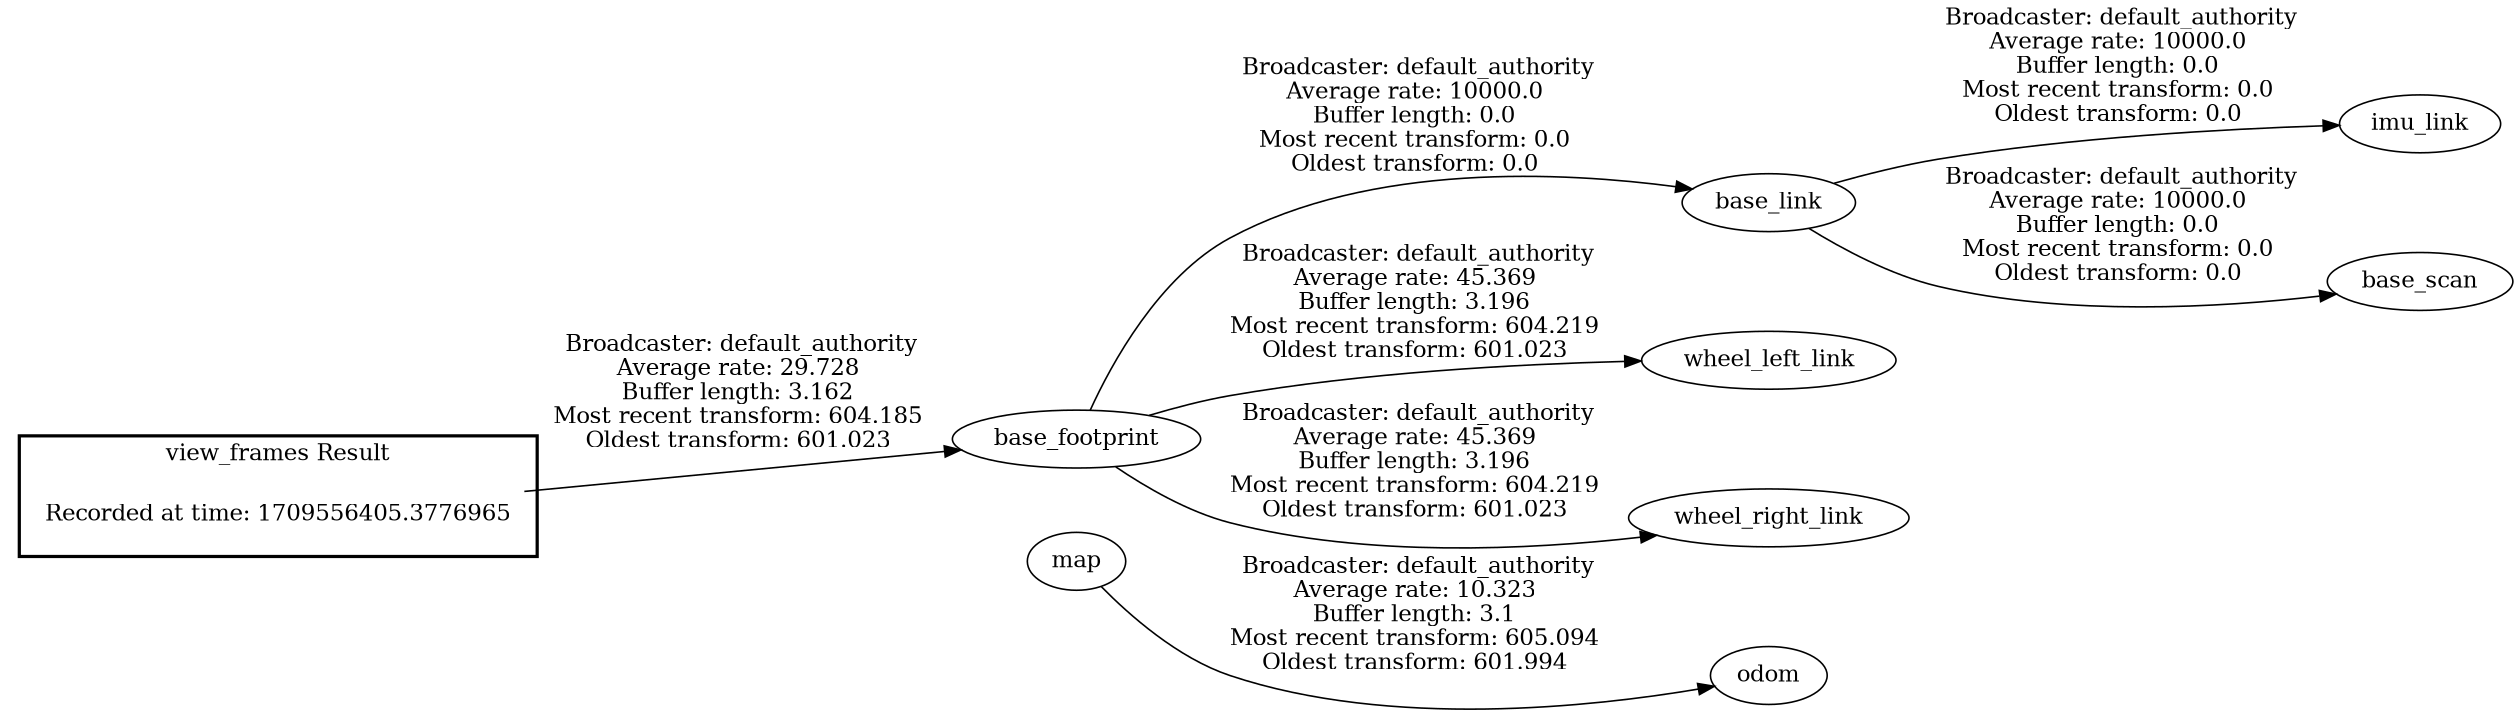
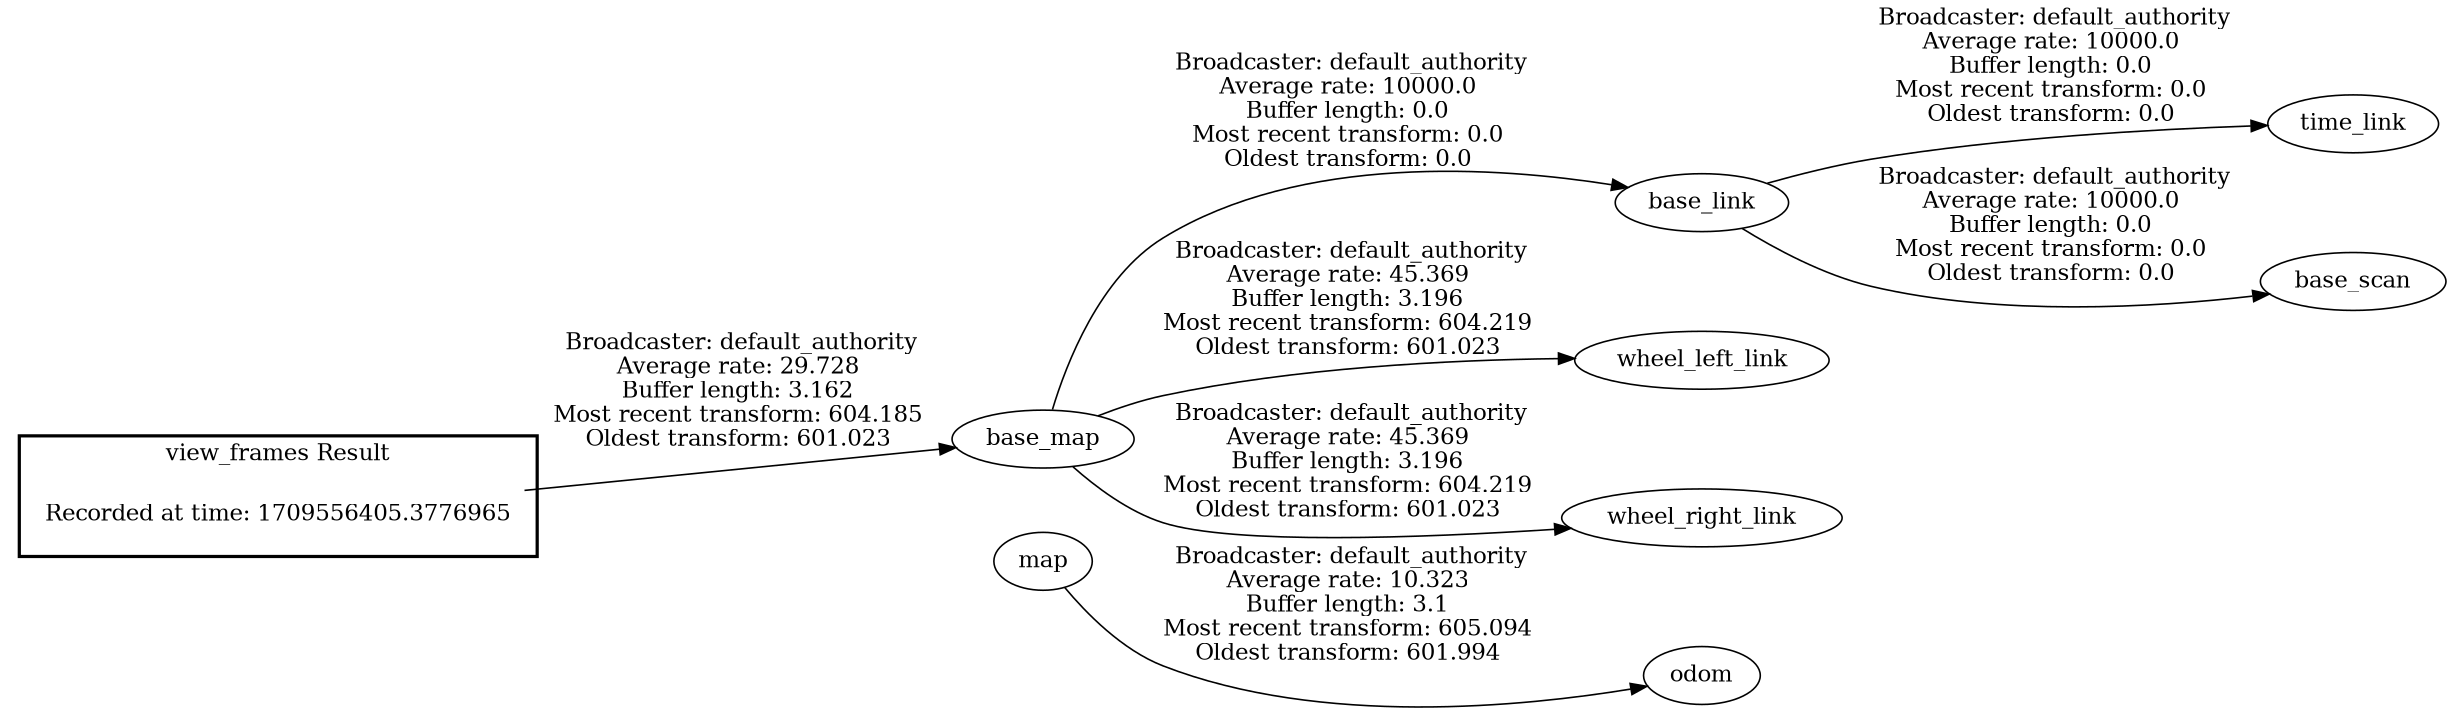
node "imu_link": label "imu_link" -> "time_link"
node "base_footprint": label "base_footprint" -> "base_map"
